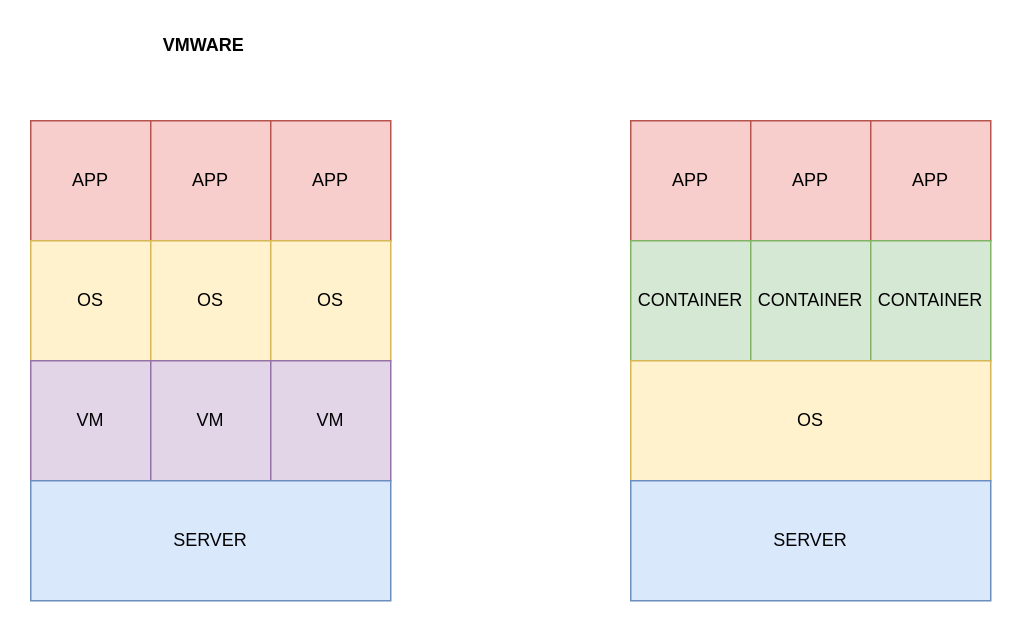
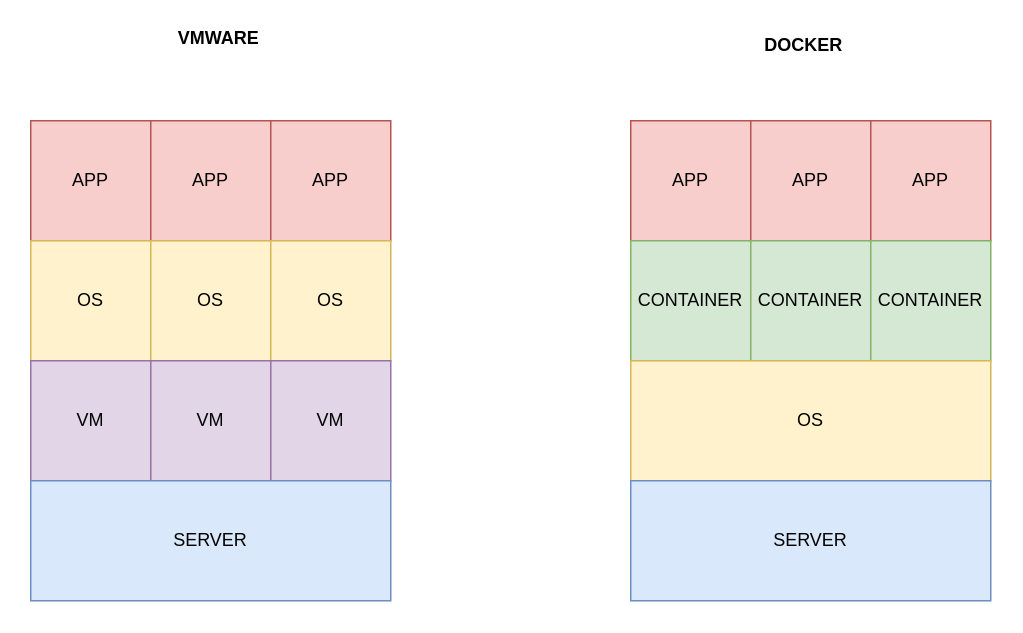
node "VMWARE": moved (203, 46) -> (218, 38)
node "DOCKER": added
